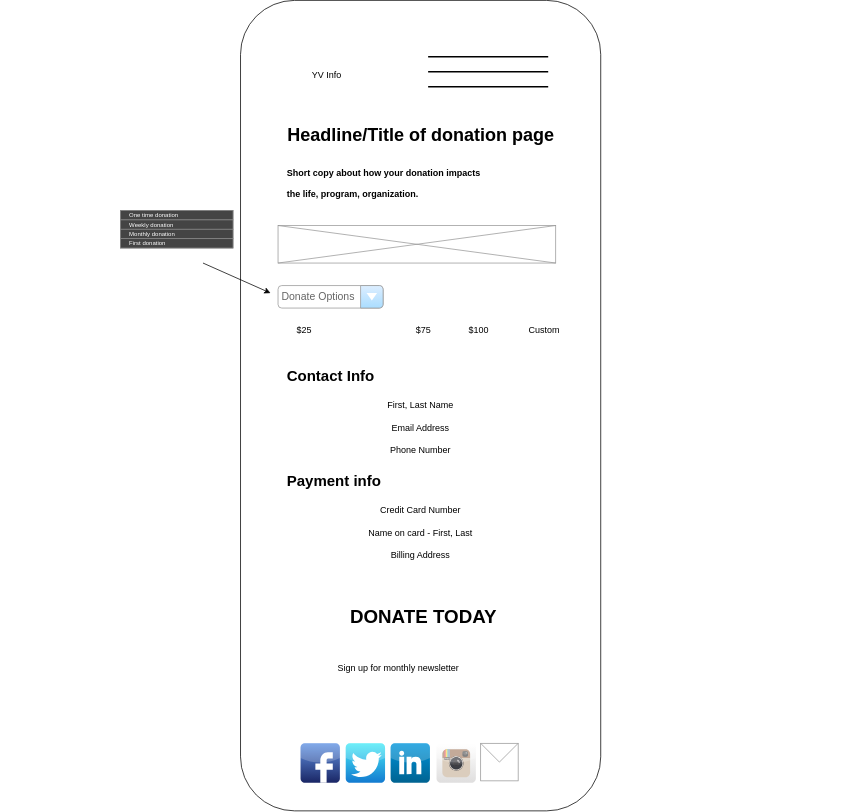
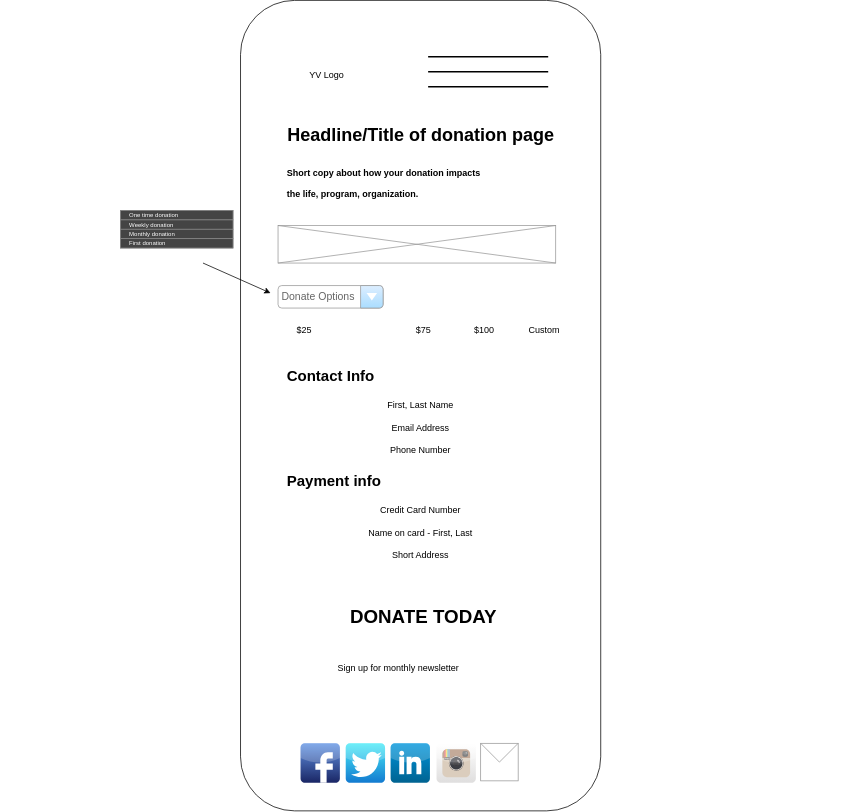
node "YV Info": label "YV Info" -> "YV Logo"
node "$100": size 41x30 -> 53x30
node "Billing Address": label "Billing Address" -> "Short Address"
